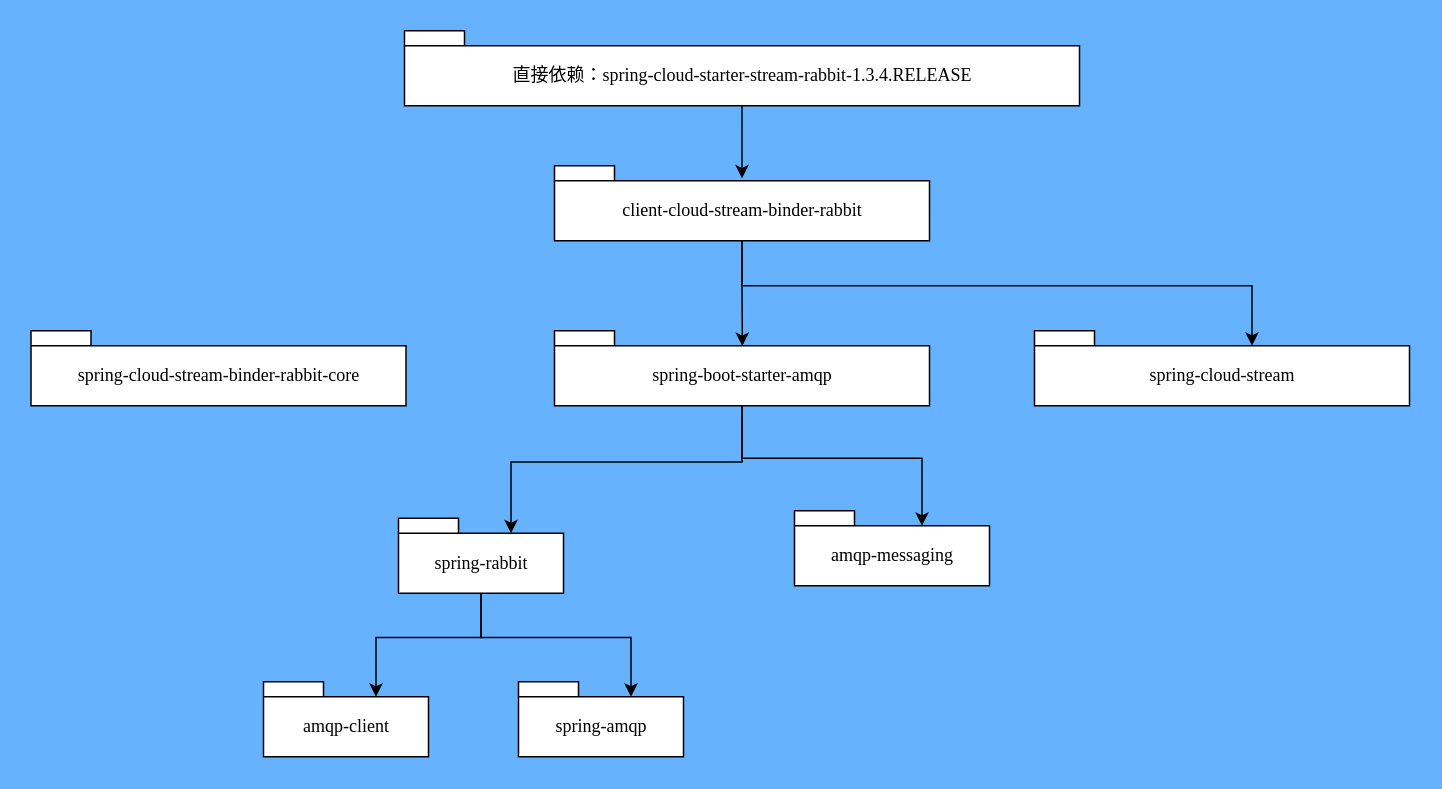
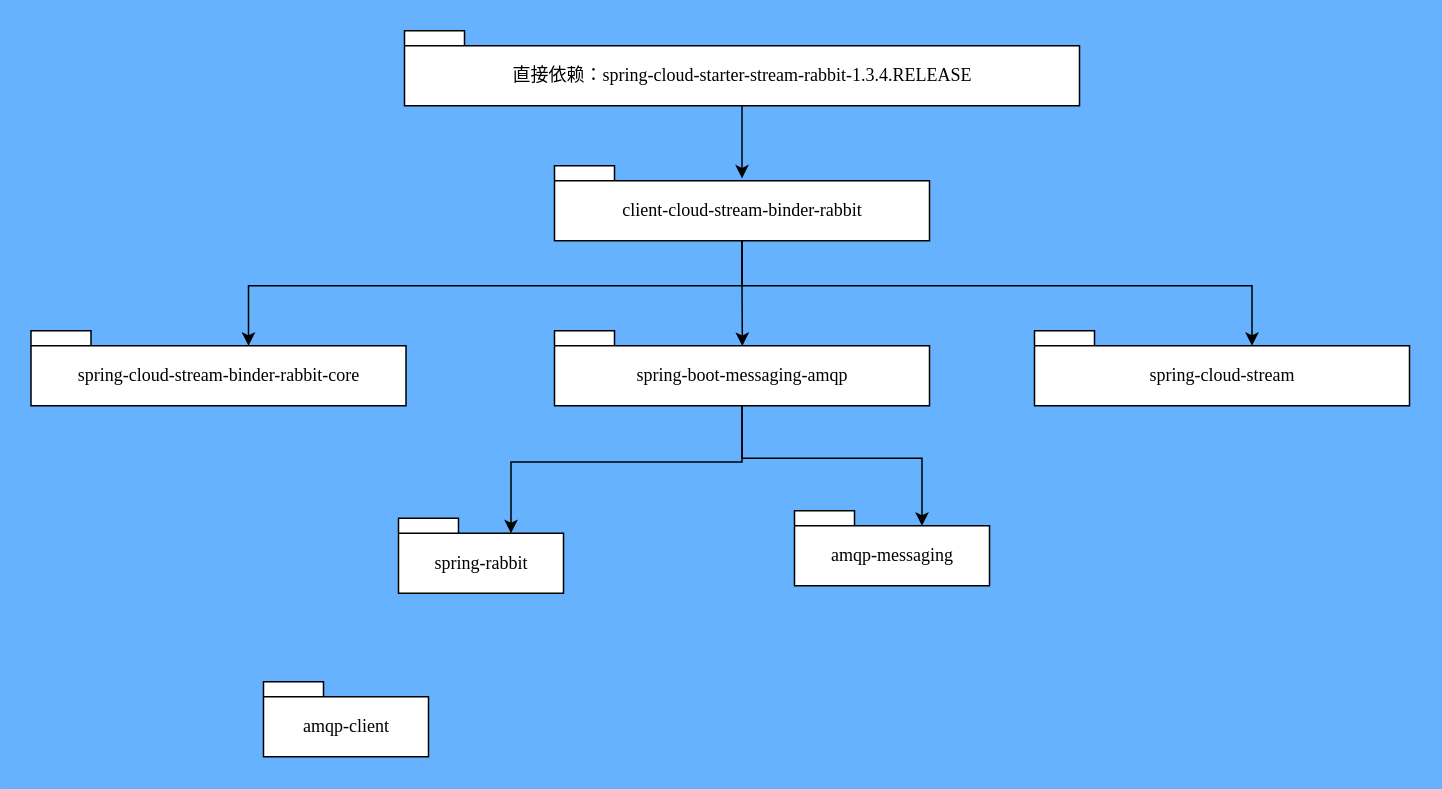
edge "client-cloud-stream-binder-rabbit" -> "spring-cloud-stream-binder-rabbit-core": added
node "spring-boot-starter-amqp": label "spring-boot-starter-amqp" -> "spring-boot-messaging-amqp"
edge "spring-rabbit" -> "amqp-client": removed
edge "spring-rabbit" -> "spring-amqp": removed
node "spring-amqp": removed
